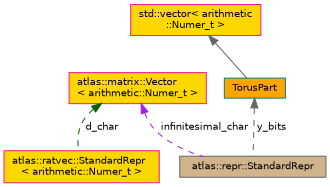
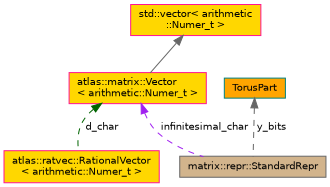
edge "TorusPart" -> "std::vector< arithmetic ::Numer_t >": now "atlas::matrix::Vector < arithmetic::Numer_t >" -> "std::vector< arithmetic ::Numer_t >"
node "atlas::ratvec::StandardRepr < arithmetic::Numer_t >": label "atlas::ratvec::StandardRepr < arithmetic::Numer_t >" -> "atlas::ratvec::RationalVector < arithmetic::Numer_t >"
node "atlas::repr::StandardRepr": label "atlas::repr::StandardRepr" -> "matrix::repr::StandardRepr"
